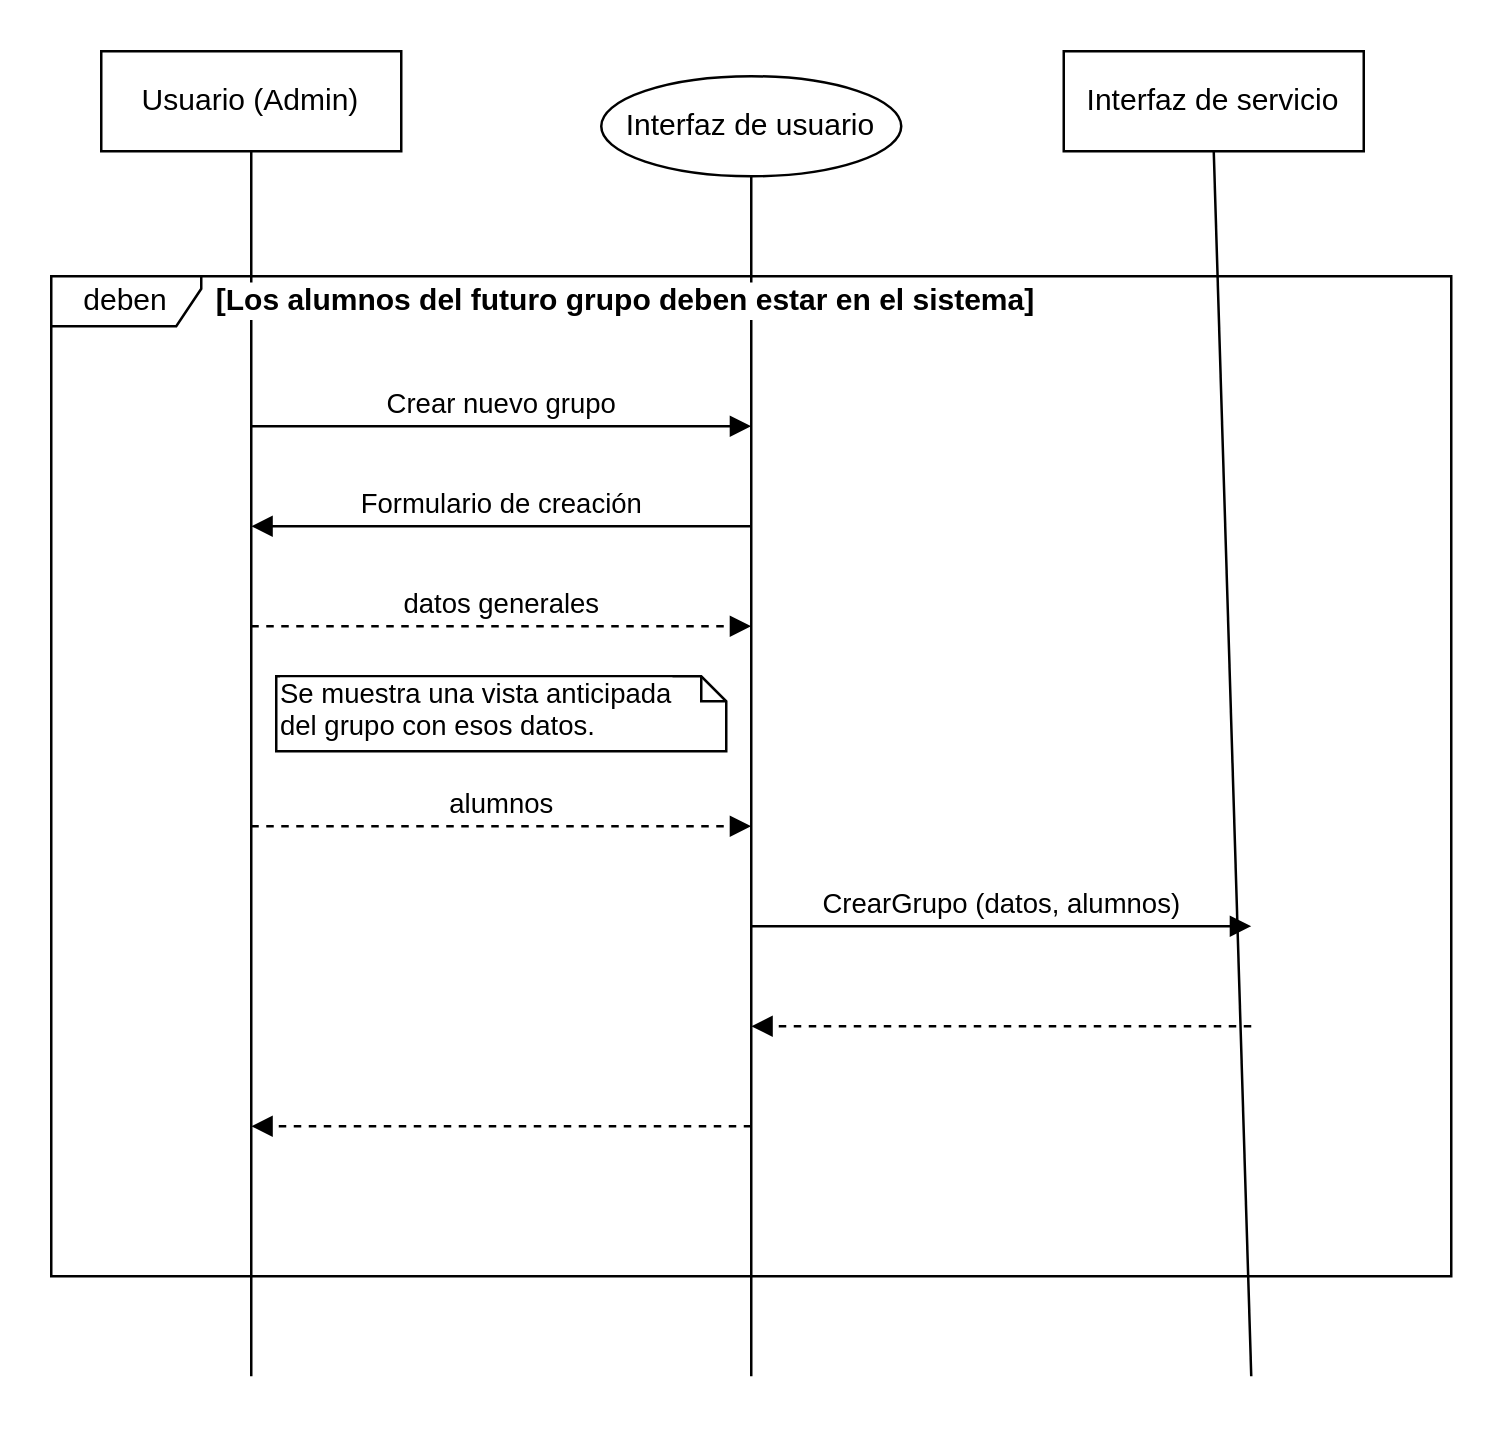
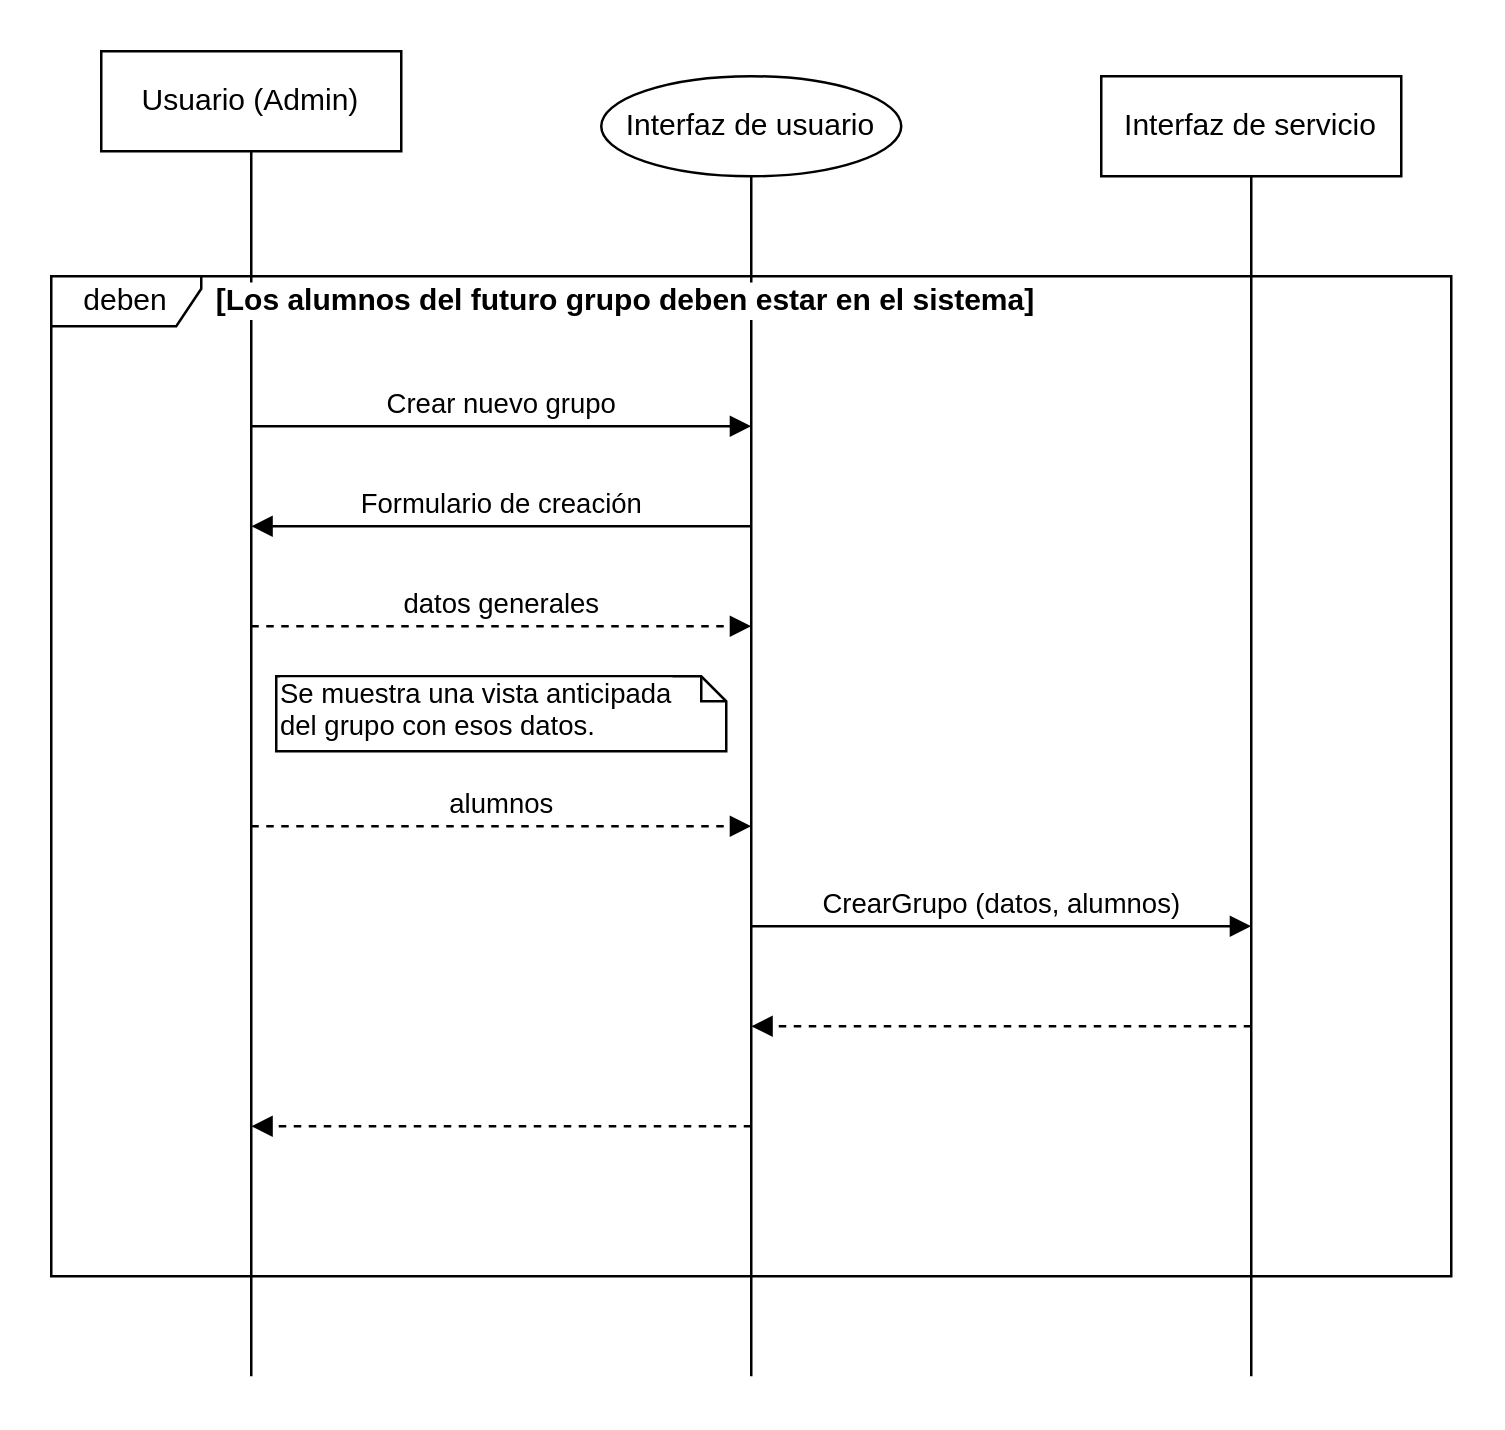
node "Interfaz de servicio": moved (1214, 101) -> (1251, 126)
